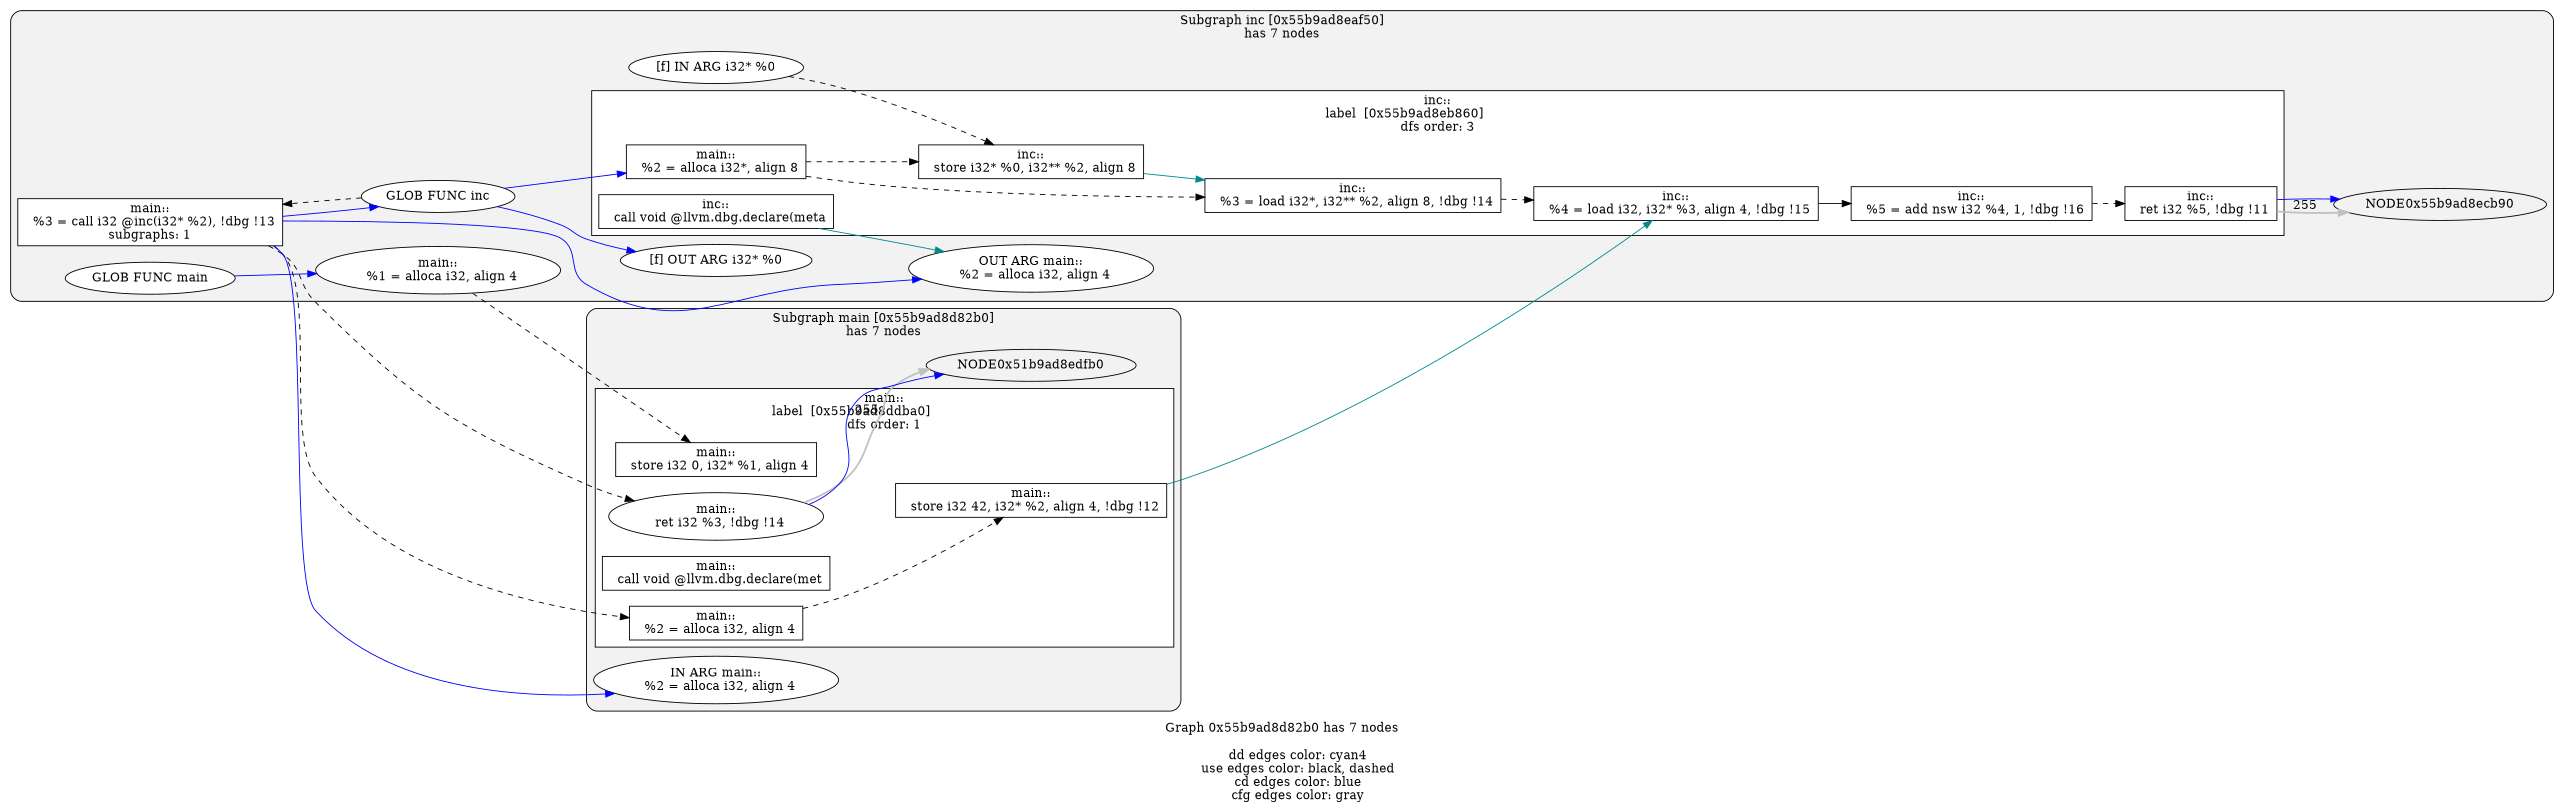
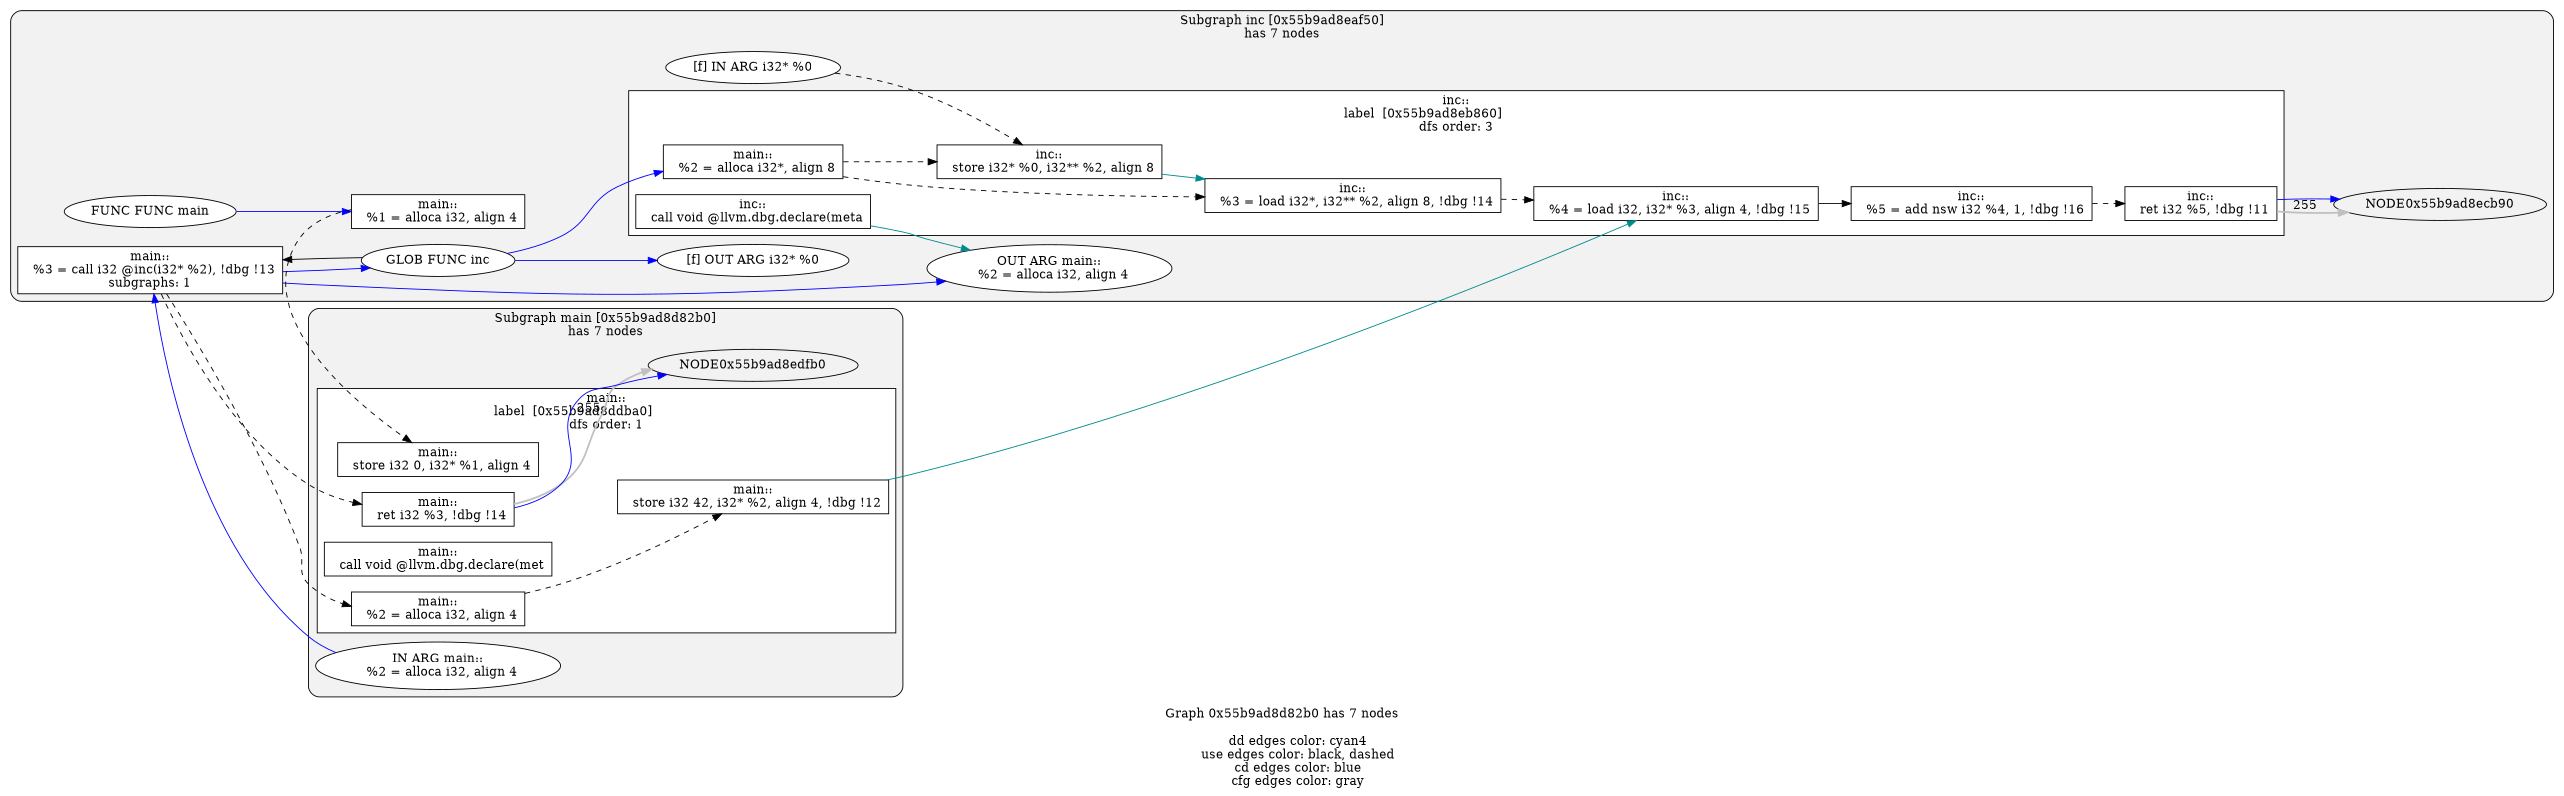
edge "GLOB FUNC inc" -> "main:: %3 = call i32 @inc(i32* %2), !dbg !13 subgraphs: 1": style dashed -> solid
node "main:: %1 = alloca i32, align 4": shape ellipse -> box
node "GLOB FUNC main": label "GLOB FUNC main" -> "FUNC FUNC main"
node "NODE0x51b9ad8edfb0": label "NODE0x51b9ad8edfb0" -> "NODE0x55b9ad8edfb0"
node "main:: ret i32 %3, !dbg !14": shape ellipse -> box
edge "main:: %3 = call i32 @inc(i32* %2), !dbg !13 subgraphs: 1" -> "IN ARG main:: %2 = alloca i32, align 4": reversed
